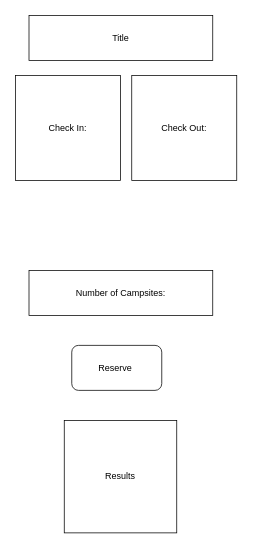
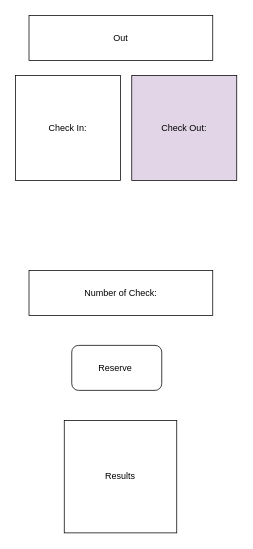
node "Title": label "Title" -> "Out"
node "Check Out:": fillcolor #ffffff -> #e1d5e7
node "Number of Campsites:": label "Number of Campsites:" -> "Number of Check:"
